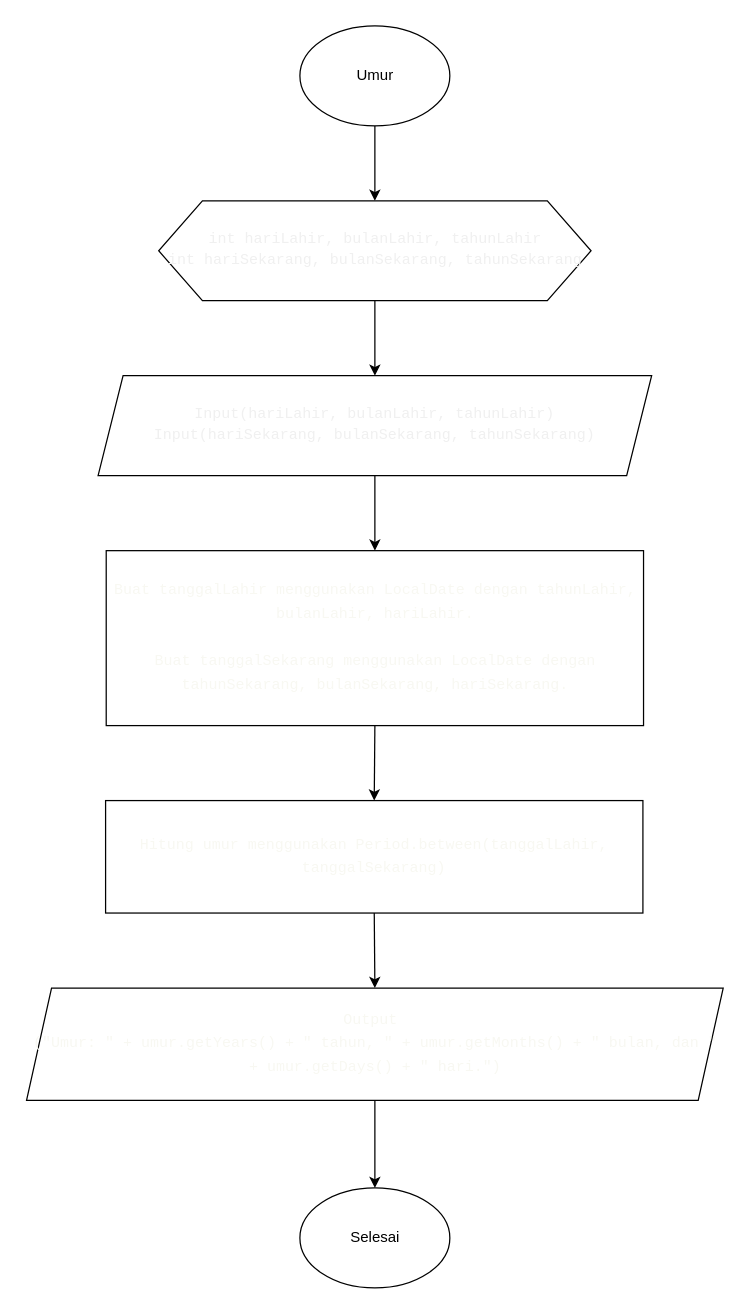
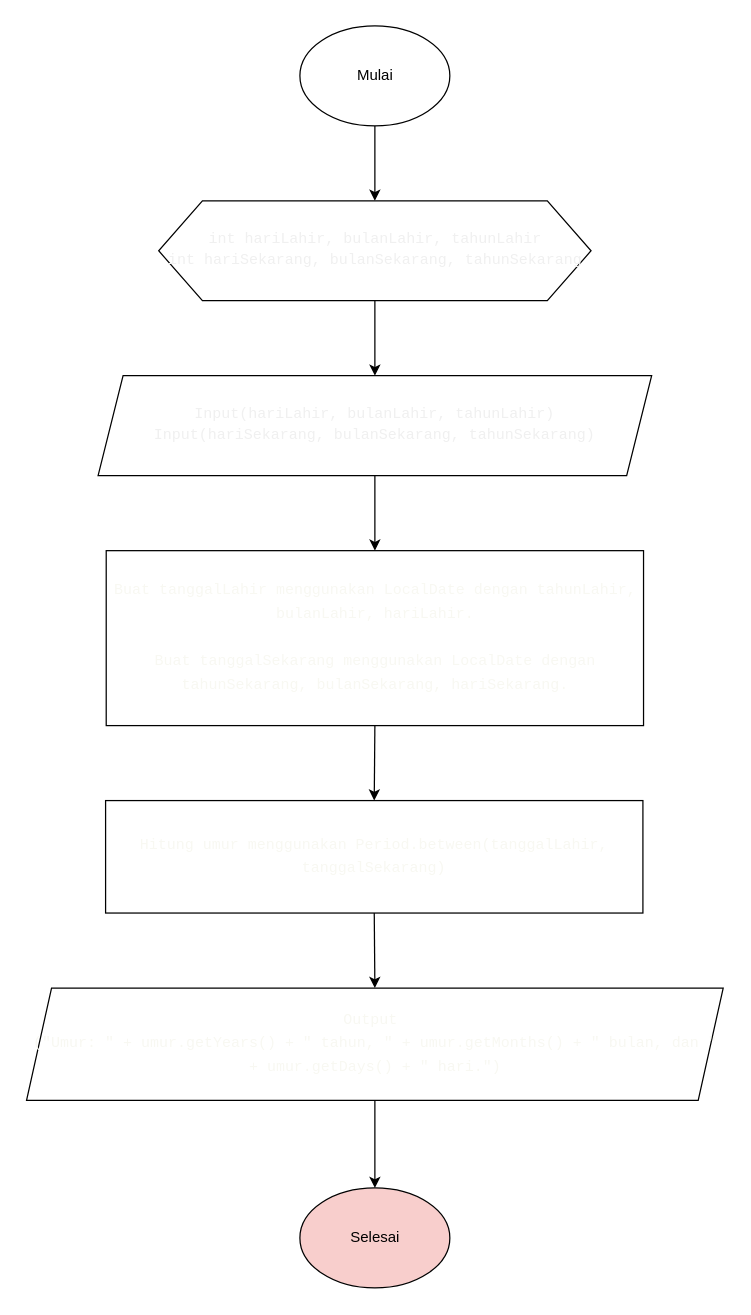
node "Umur": label "Umur" -> "Mulai"
node "Selesai": fillcolor #ffffff -> #f8cecc
